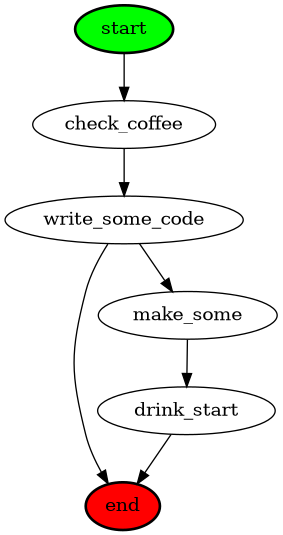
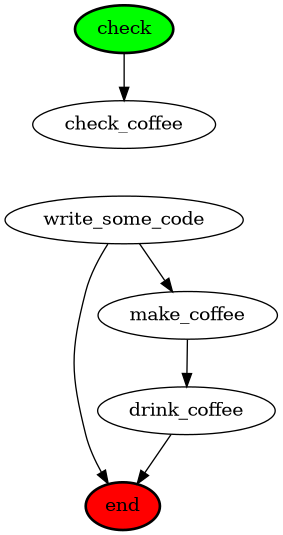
node "start": label "start" -> "check"
edge "check_coffee" -> "write_some_code": removed
node "make_some": label "make_some" -> "make_coffee"
node "drink_start": label "drink_start" -> "drink_coffee"
